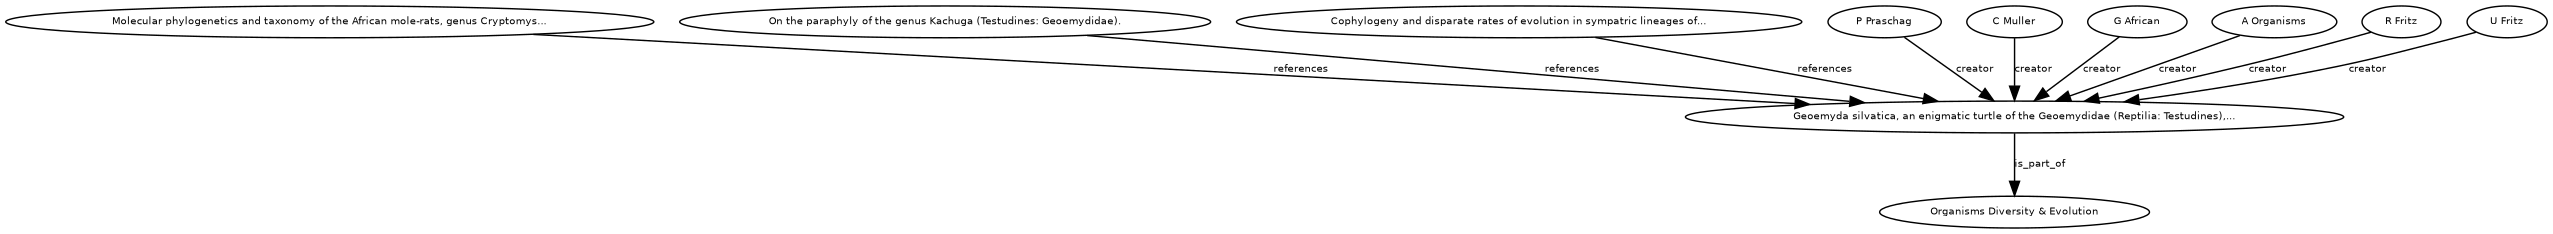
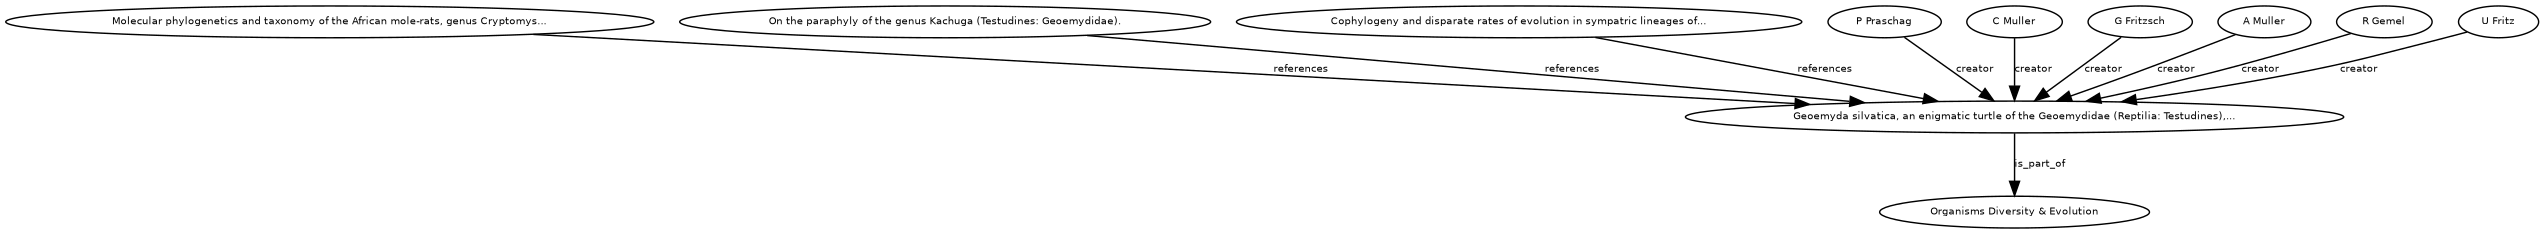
node "G African": label "G African" -> "G Fritzsch"
node "A Organisms": label "A Organisms" -> "A Muller"
node "R Fritz": label "R Fritz" -> "R Gemel"
